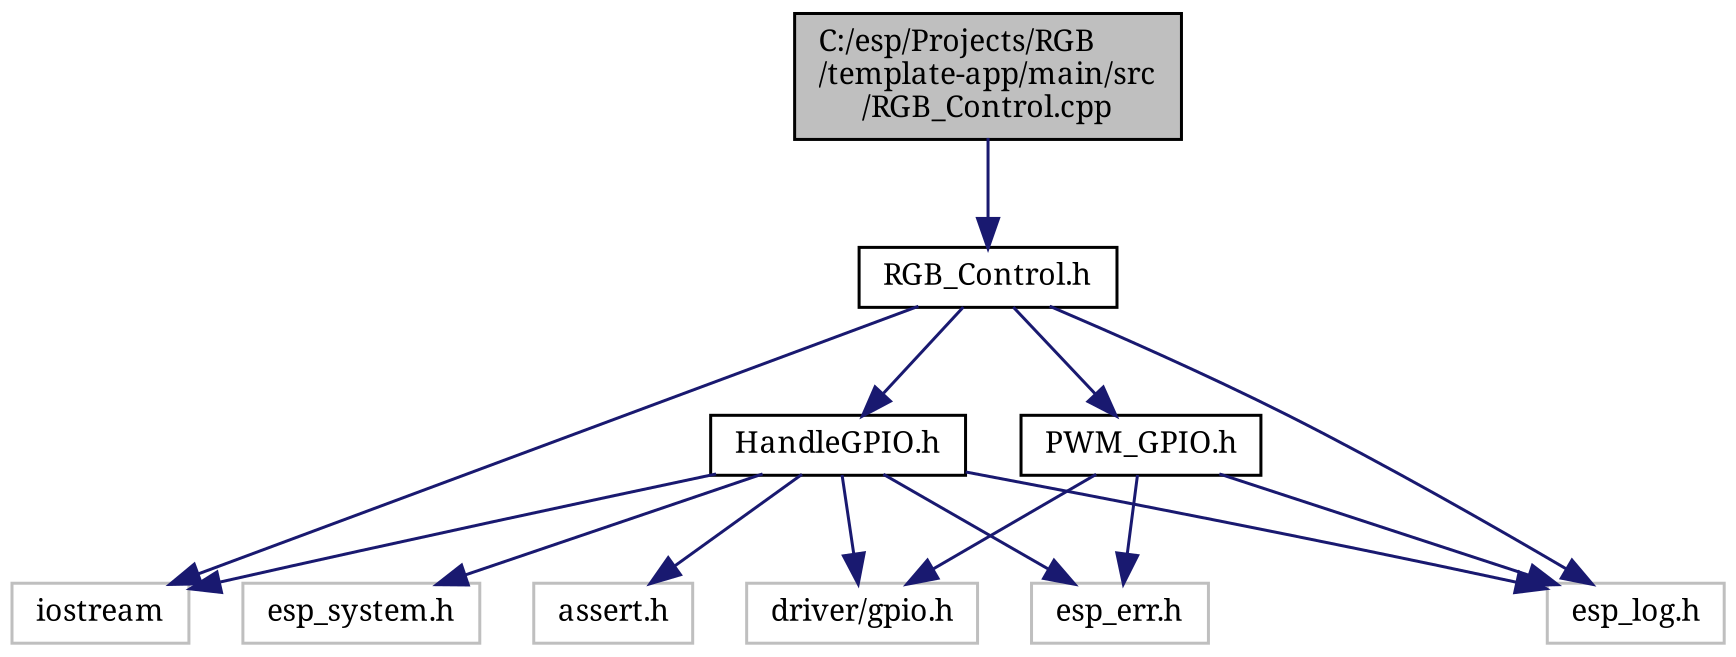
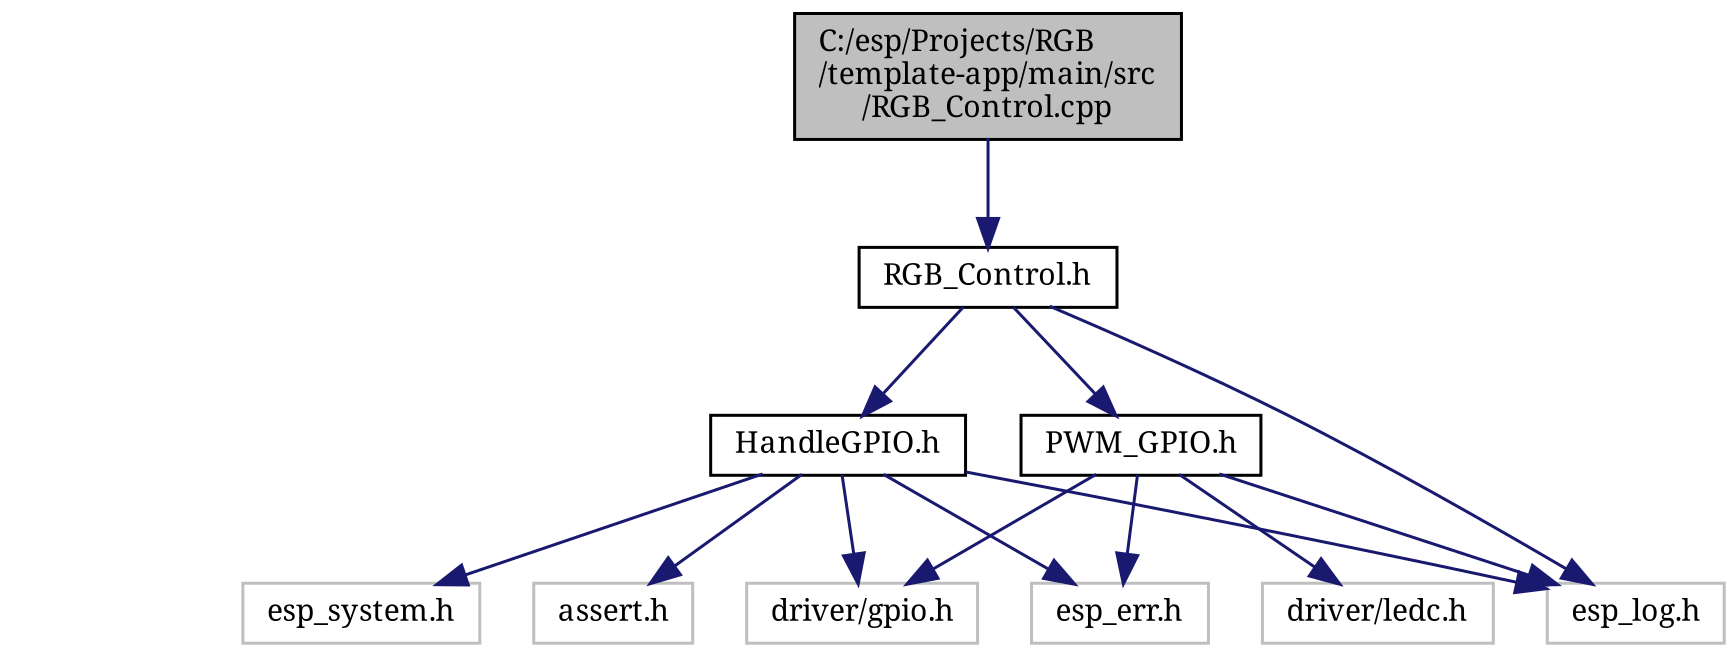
node "iostream": removed
node "driver/ledc.h": added
